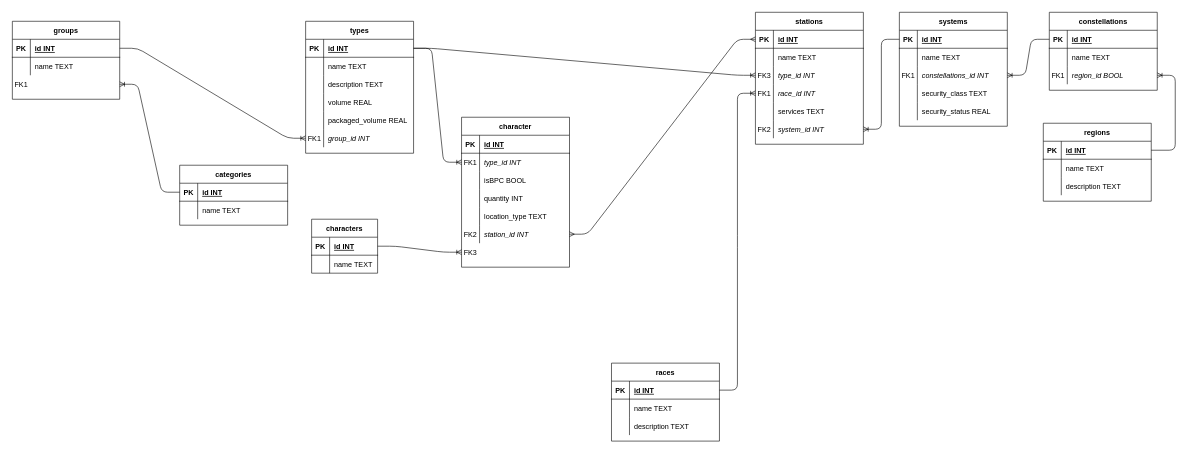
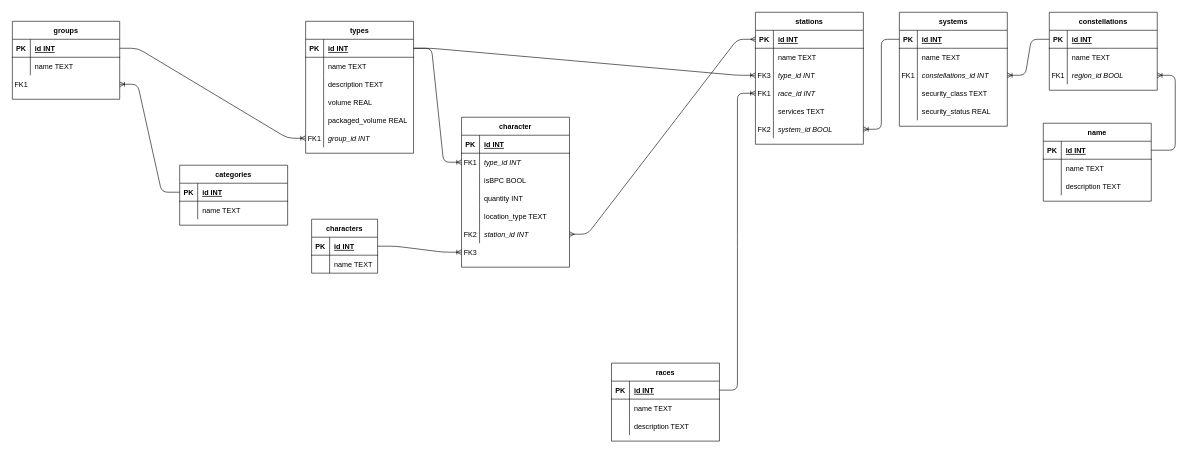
node "system_id INT": label "system_id INT" -> "system_id BOOL"
node "regions": label "regions" -> "name"
